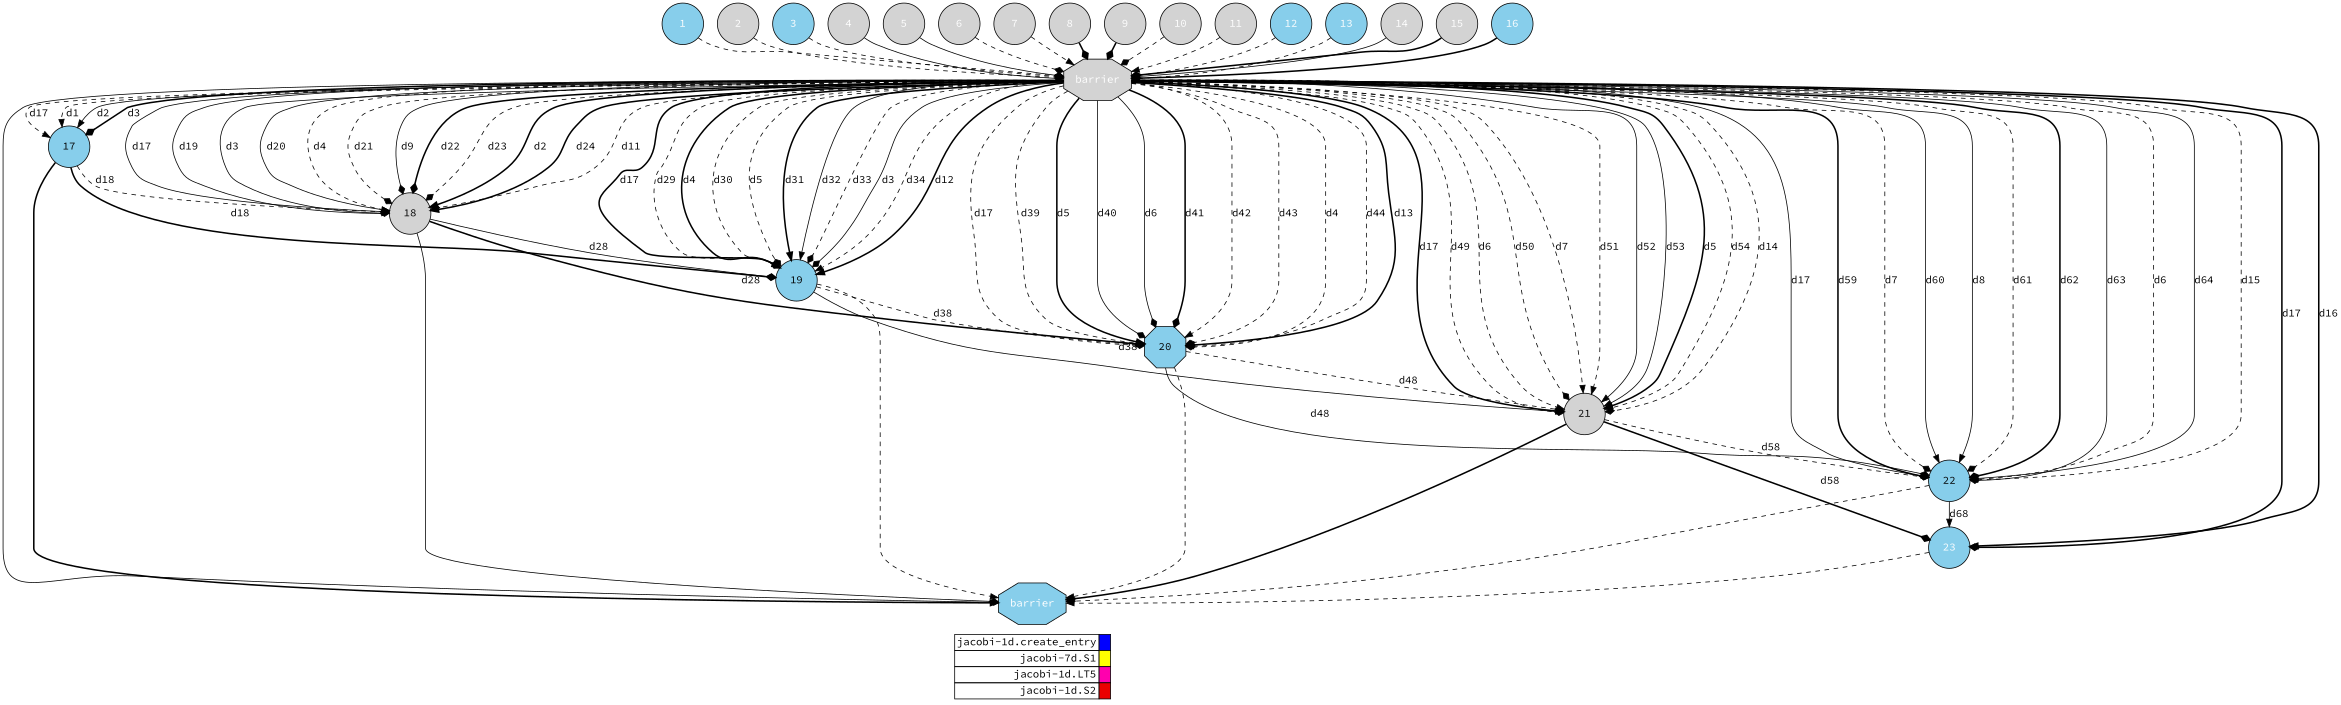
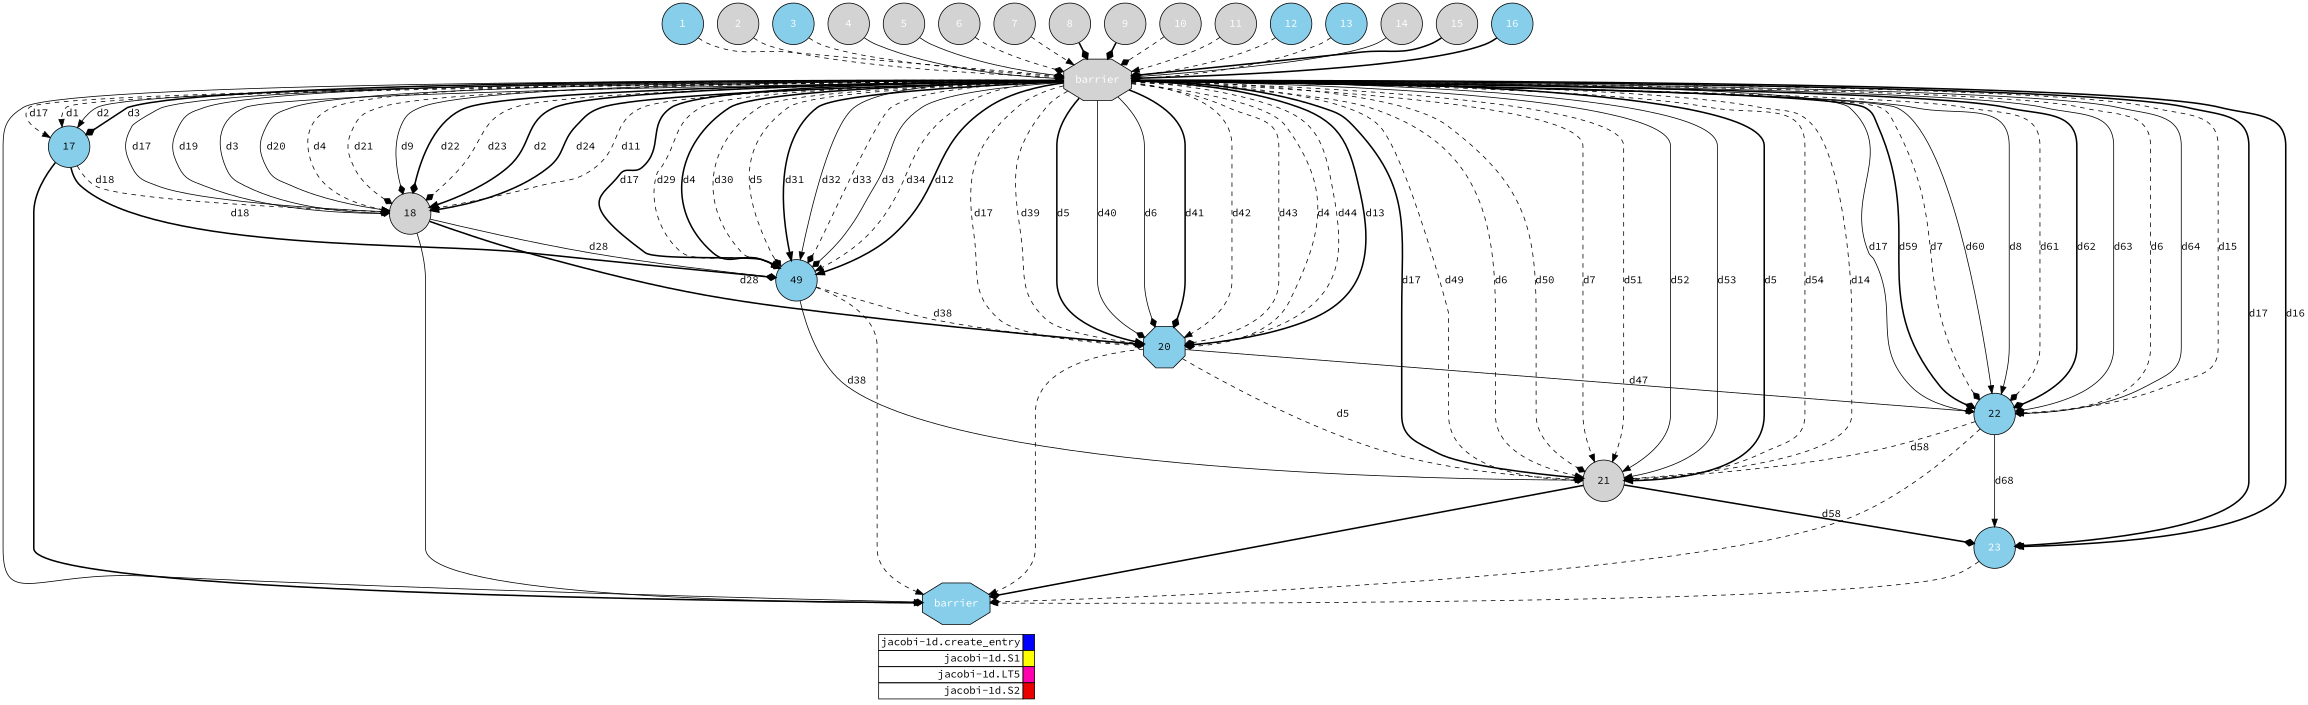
node "19": label "19" -> "49"
edge "20" -> "21": label "d48" -> "d5"
edge "20" -> "22": label "d48" -> "d47"
edge "21" -> "22": reversed
node "jacobi-1d.create_entry": text "jacobi-7d.S1" -> "jacobi-1d.S1"
